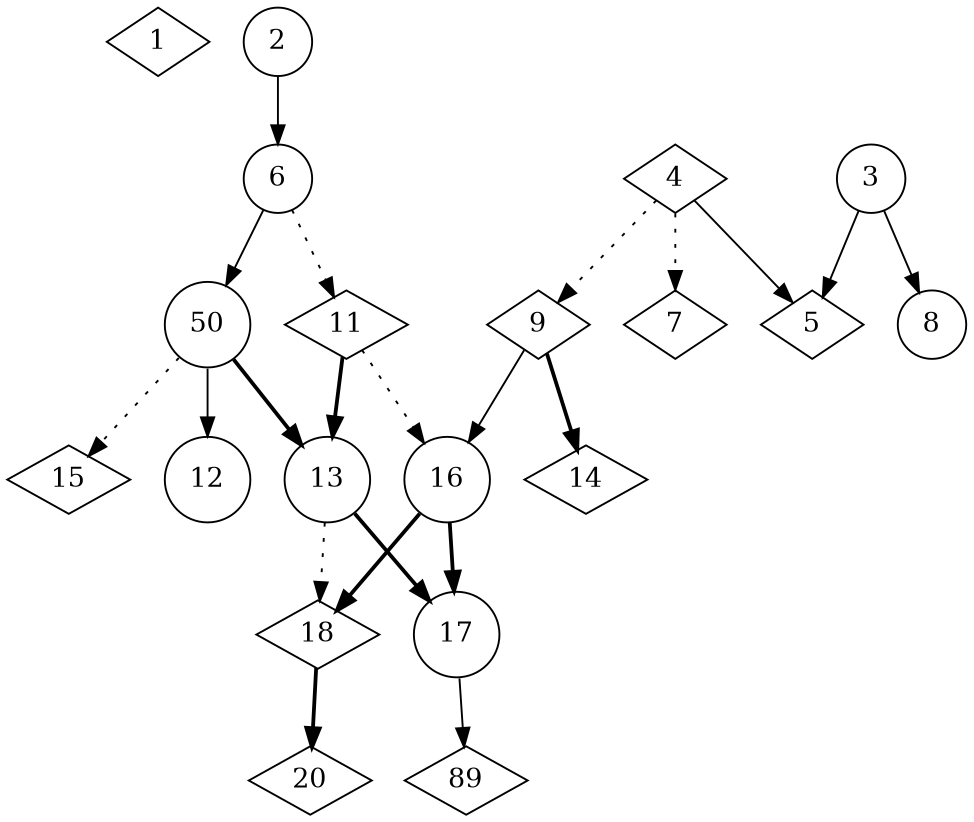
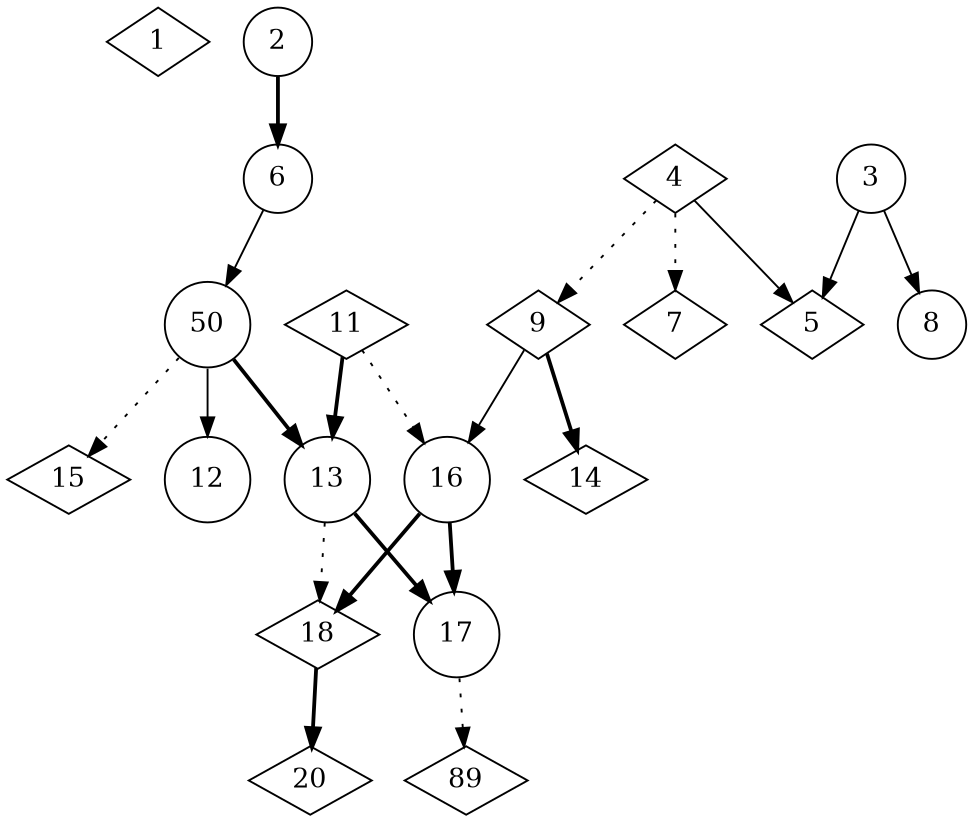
edge "2" -> "6": style solid -> bold
edge "6" -> "11": removed
edge "17" -> "89": style solid -> dotted
